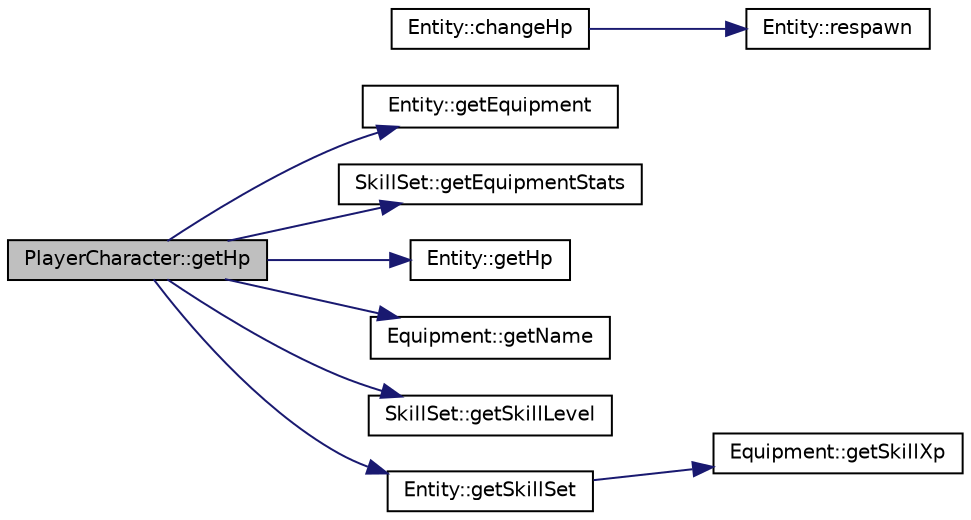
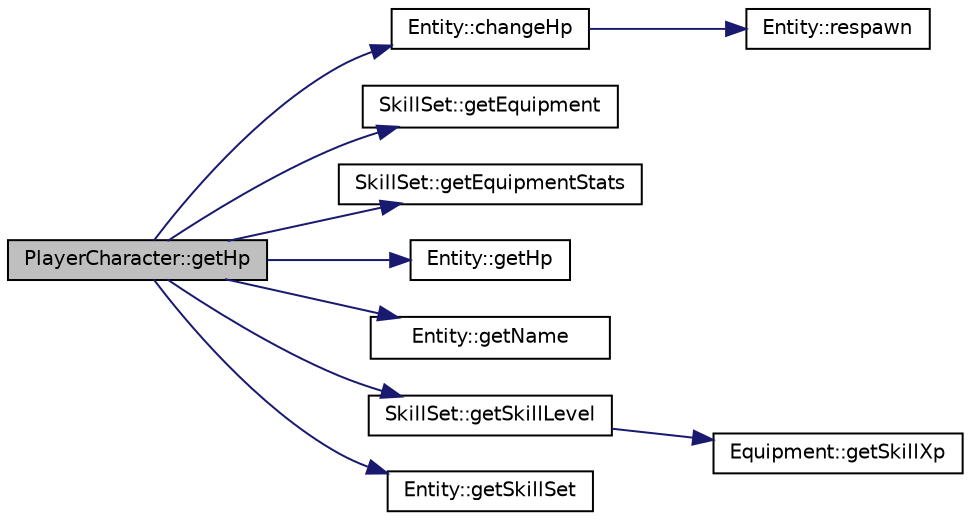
node "Entity::getEquipment": label "Entity::getEquipment" -> "SkillSet::getEquipment"
edge "PlayerCharacter::getHp" -> "Entity::changeHp": added
node "Equipment::getName": label "Equipment::getName" -> "Entity::getName"
edge "Entity::getSkillSet" -> "Equipment::getSkillXp": now "SkillSet::getSkillLevel" -> "Equipment::getSkillXp"
